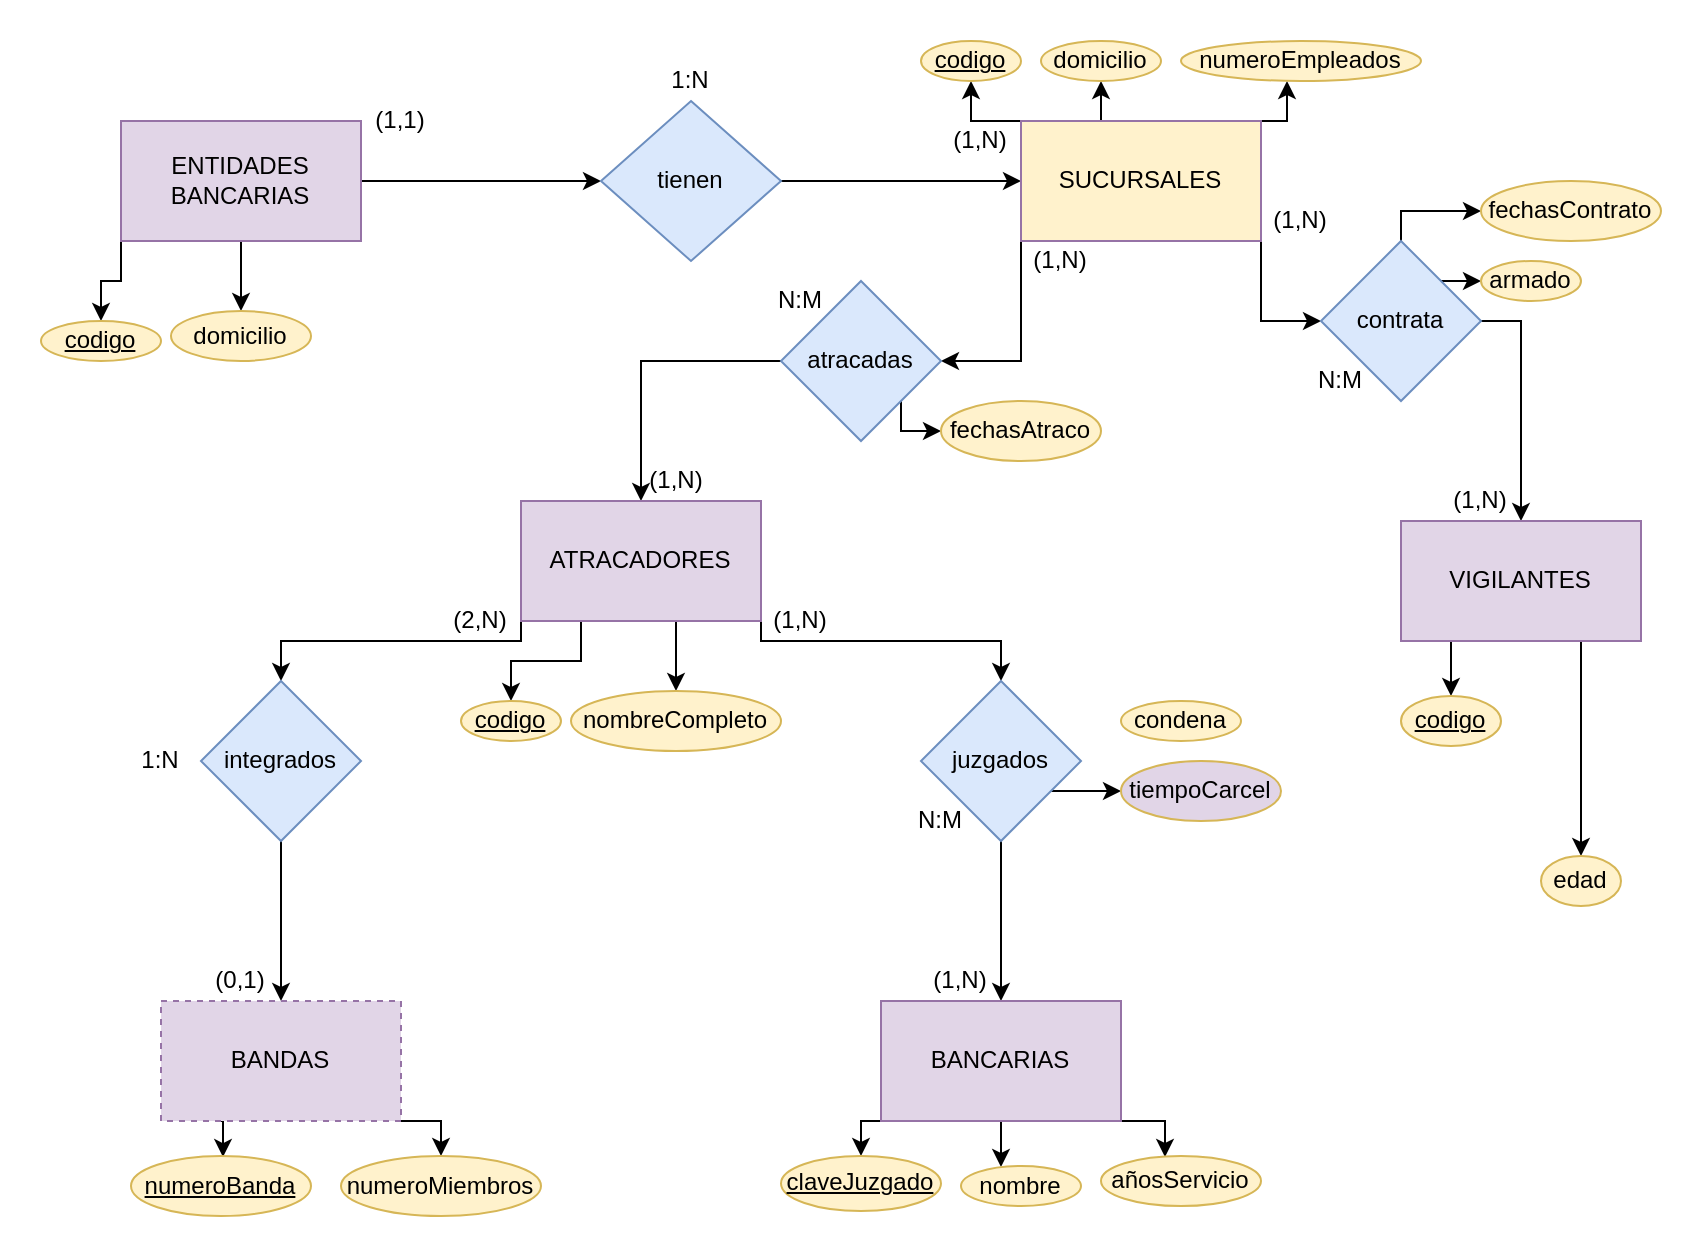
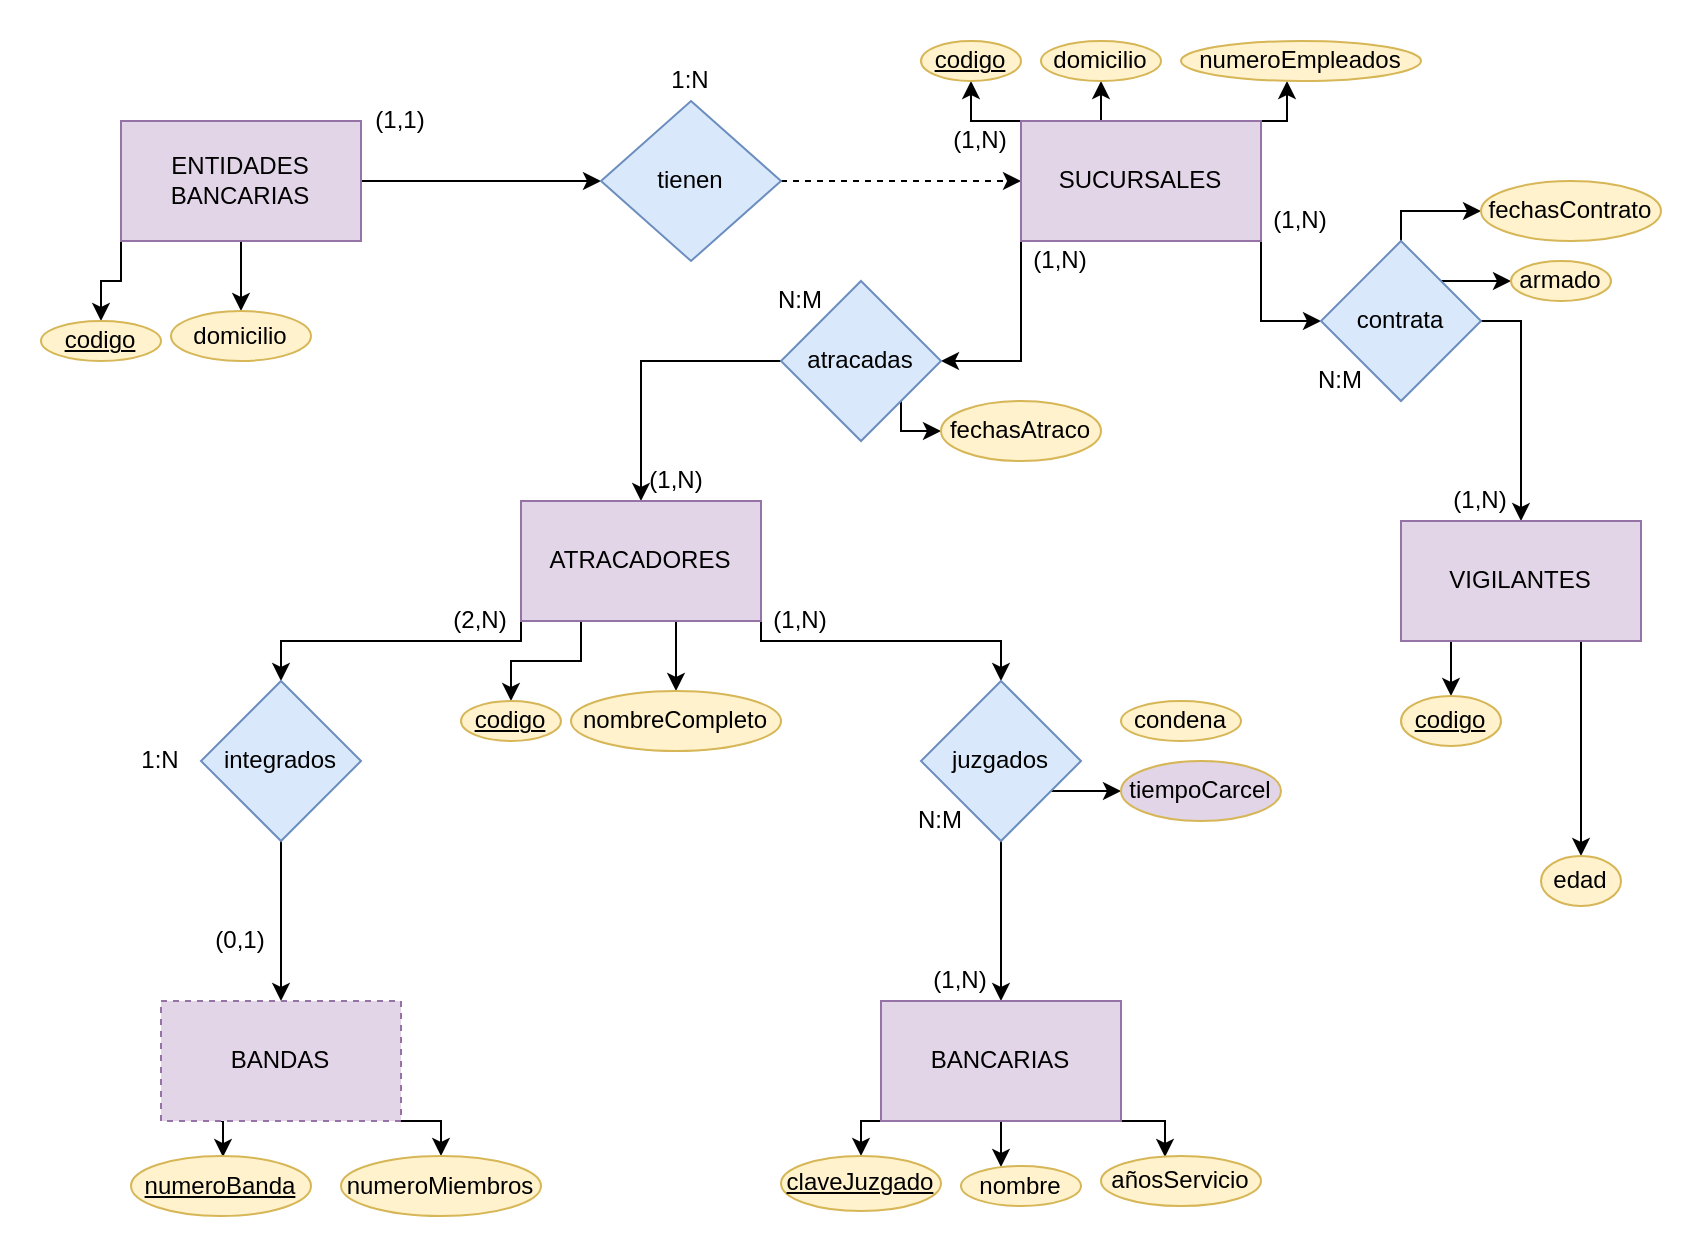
edge "tienen" -> "SUCURSALES": style solid -> dashed
node "SUCURSALES": fillcolor #fff2cc -> #e1d5e7
node "armado": moved (1531, 281) -> (1561, 281)
node "(0,1)": moved (241, 981) -> (241, 941)
